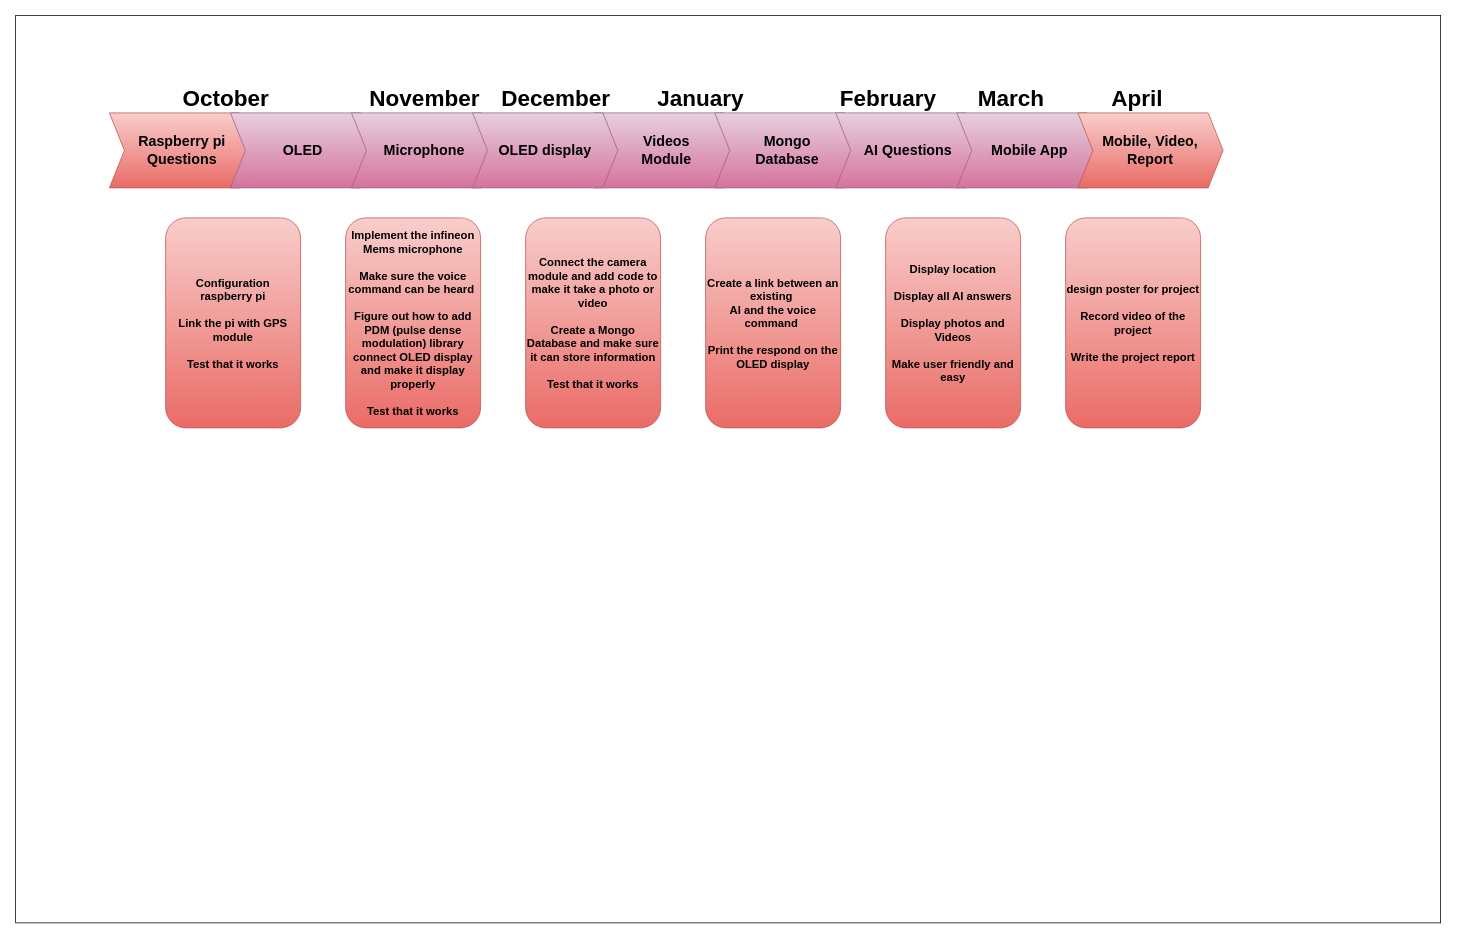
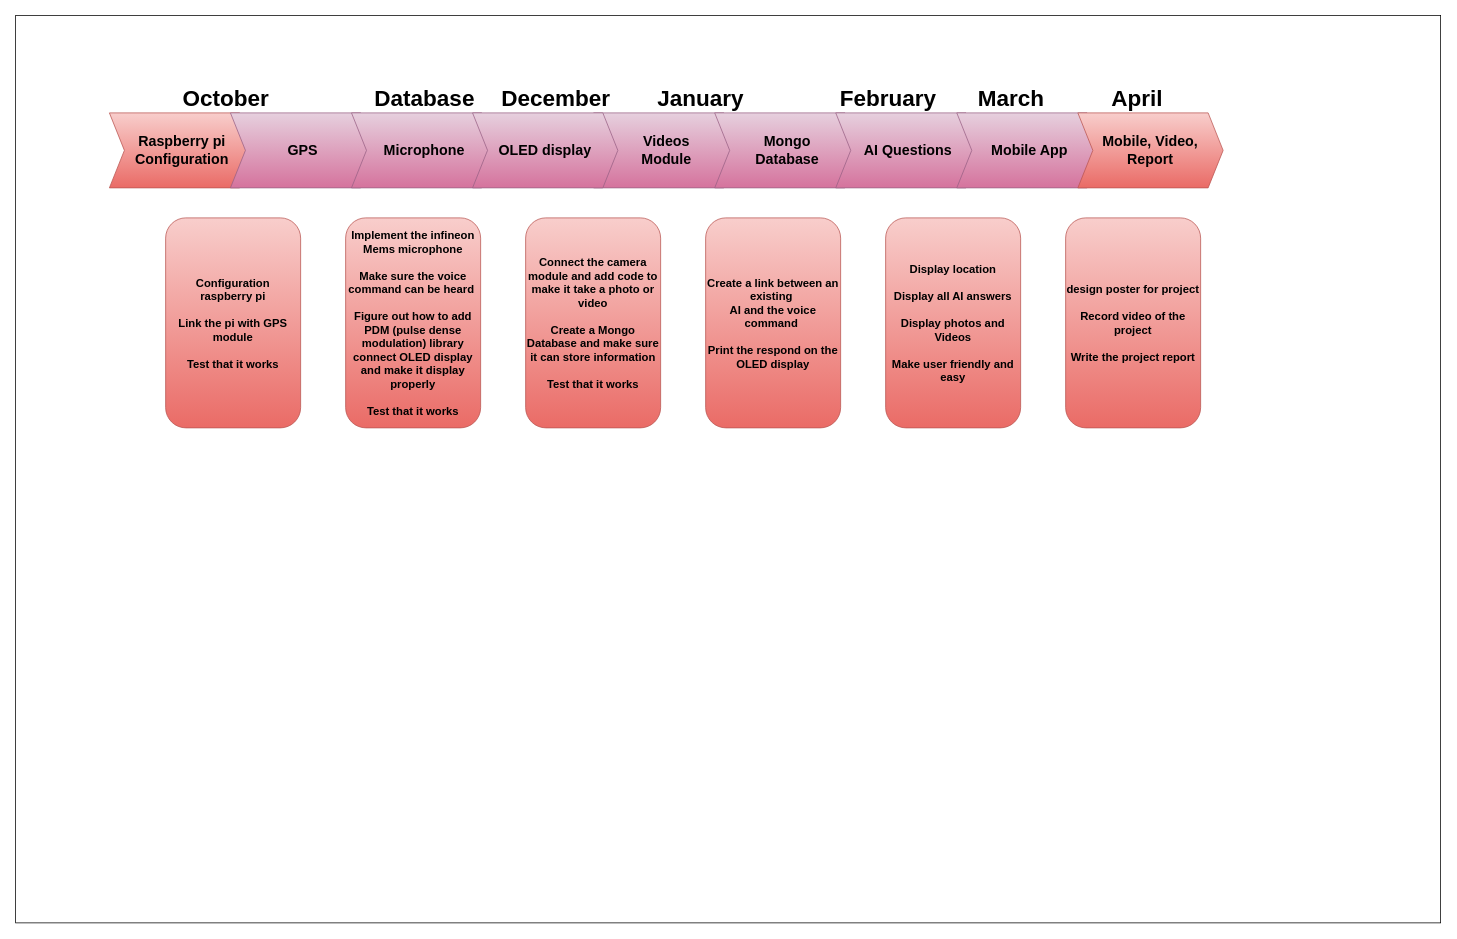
node "November": label "November" -> "Database"
node "Raspberry pi Questions": label "Raspberry pi Questions" -> "Raspberry pi Configuration"
node "OLED": label "OLED" -> "GPS"
